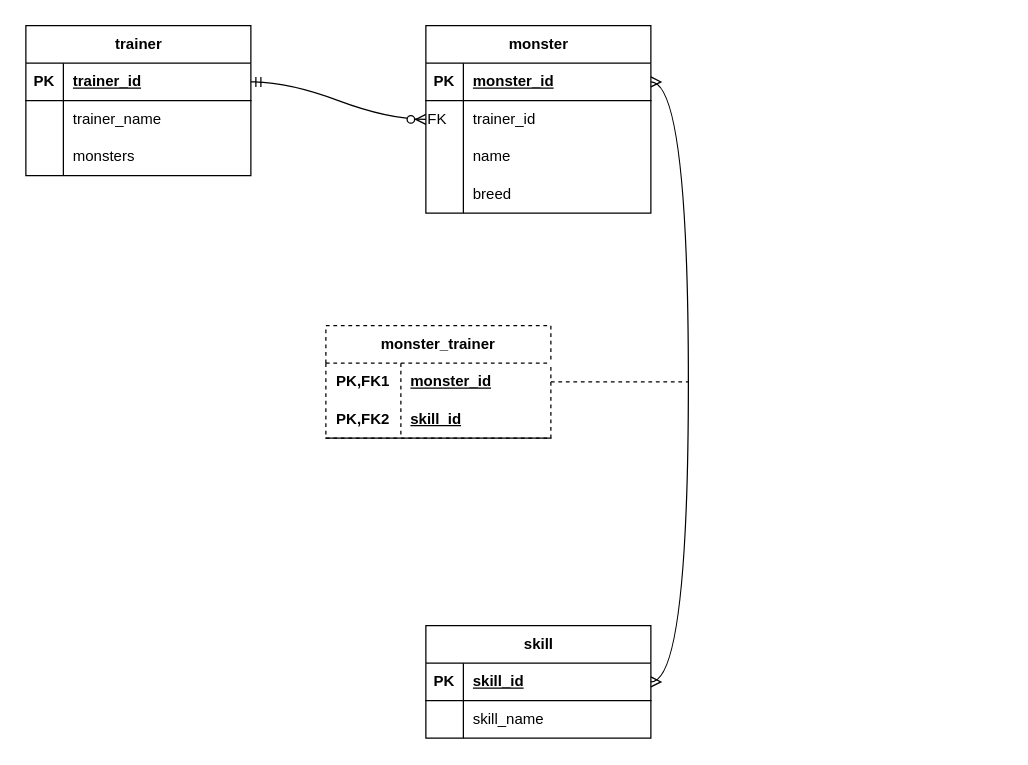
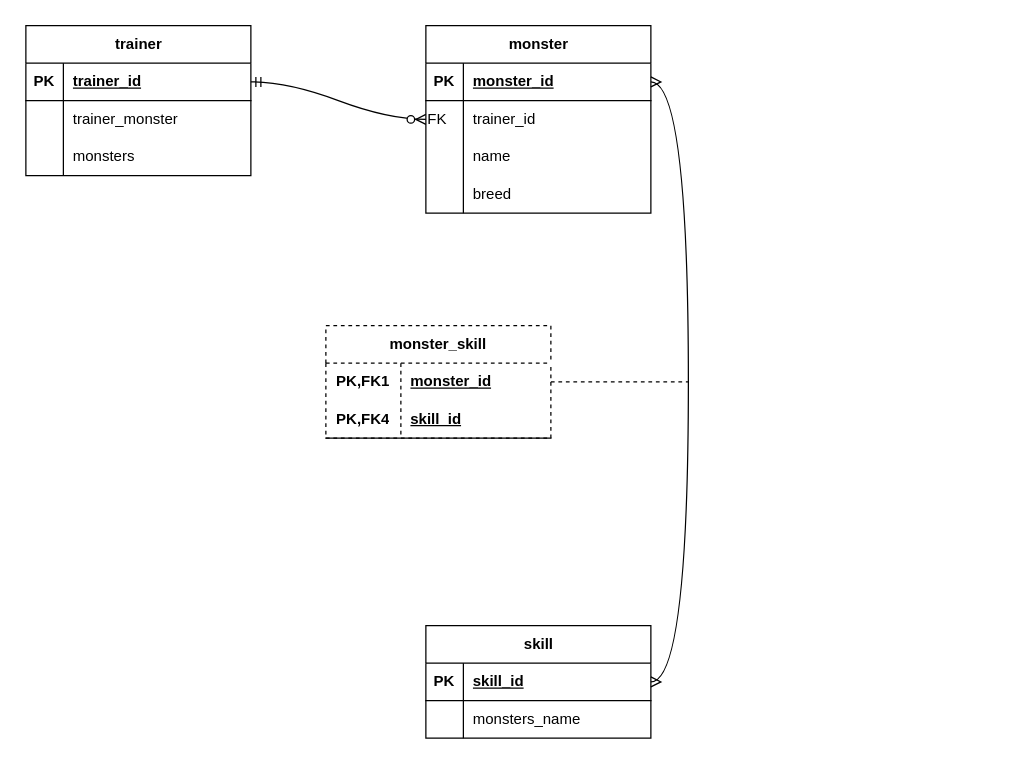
node "trainer_name": label "trainer_name" -> "trainer_monster"
node "monster_trainer": label "monster_trainer" -> "monster_skill"
node "PK,FK2": label "PK,FK2" -> "PK,FK4"
node "skill_name": label "skill_name" -> "monsters_name"
